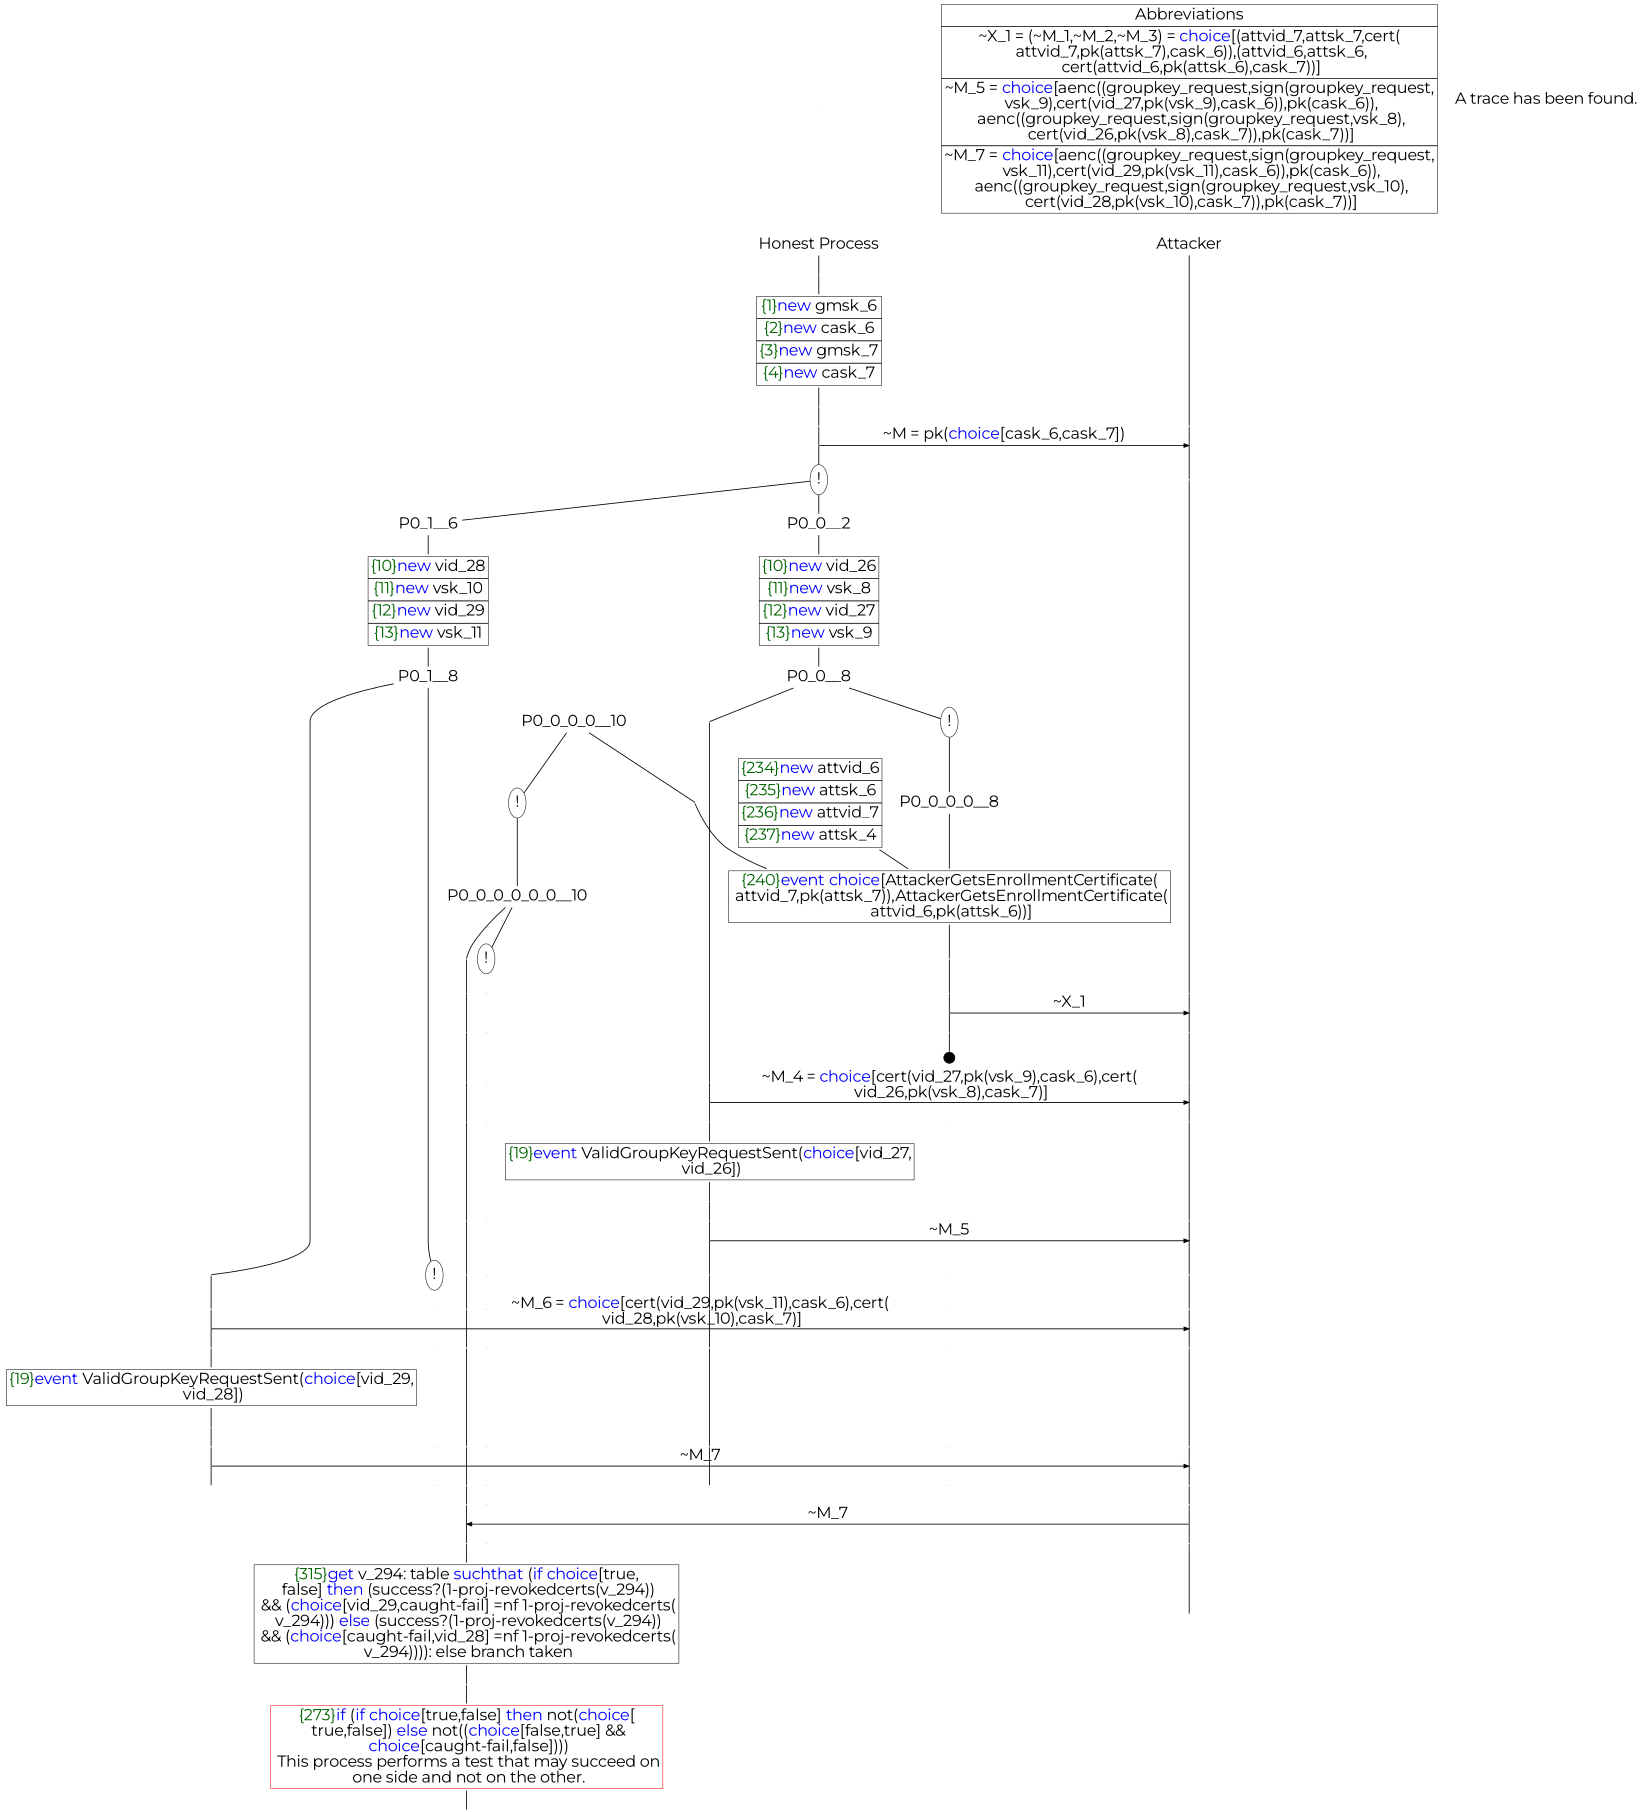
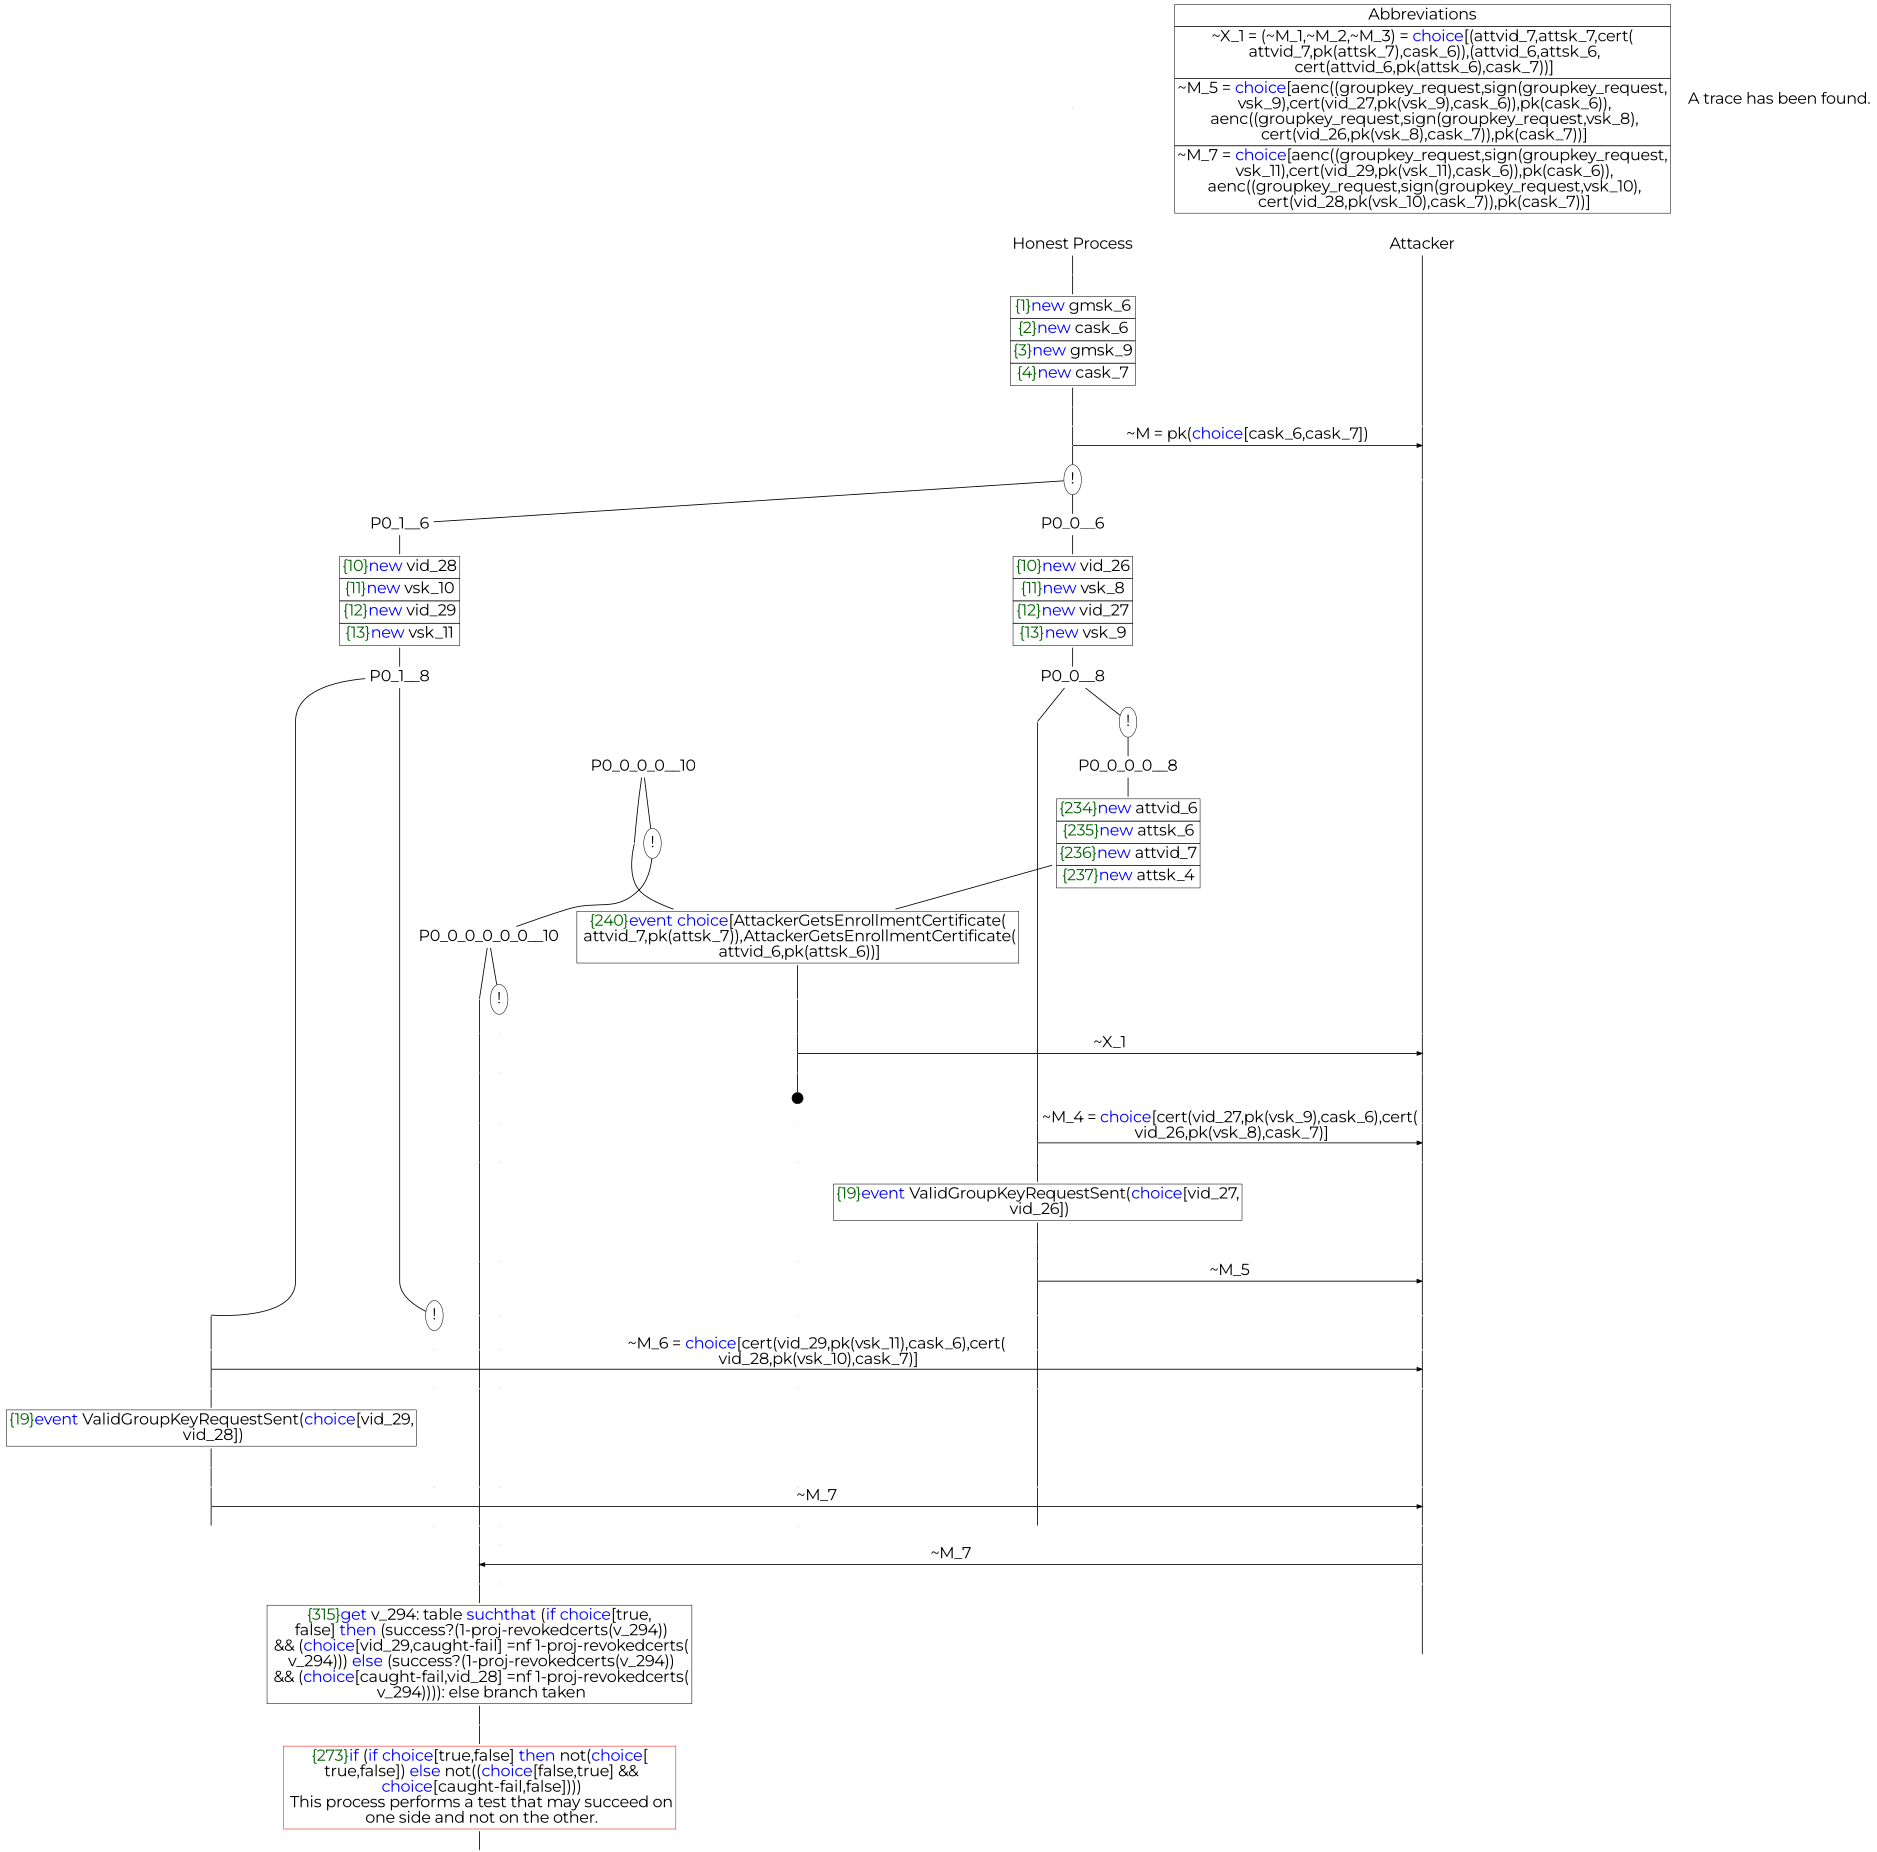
node "{1}": text "gmsk_7" -> "gmsk_9"
node "P0_0__2": label "P0_0__2" -> "P0_0__6"
edge "P0_0_0_0__8" -- "{240}": now "P0_0_0_0__8" -- "{234}"
